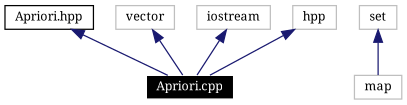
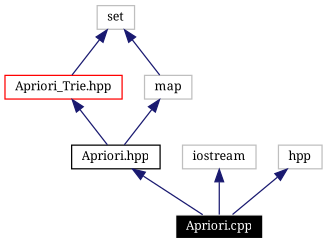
node "vector": removed
node "Apriori_Trie.hpp": added
edge "Apriori.hpp" -> "map": added
